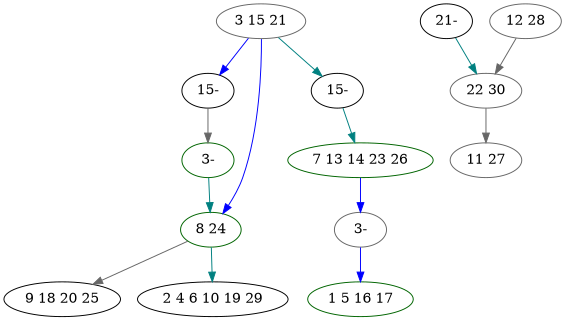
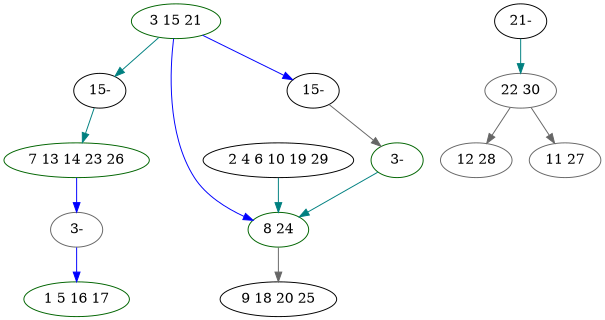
node "3 15 21": color gray40 -> darkgreen
edge "12 28" -> "22 30": reversed
edge "8 24" -> "2 4 6 10 19 29": reversed
